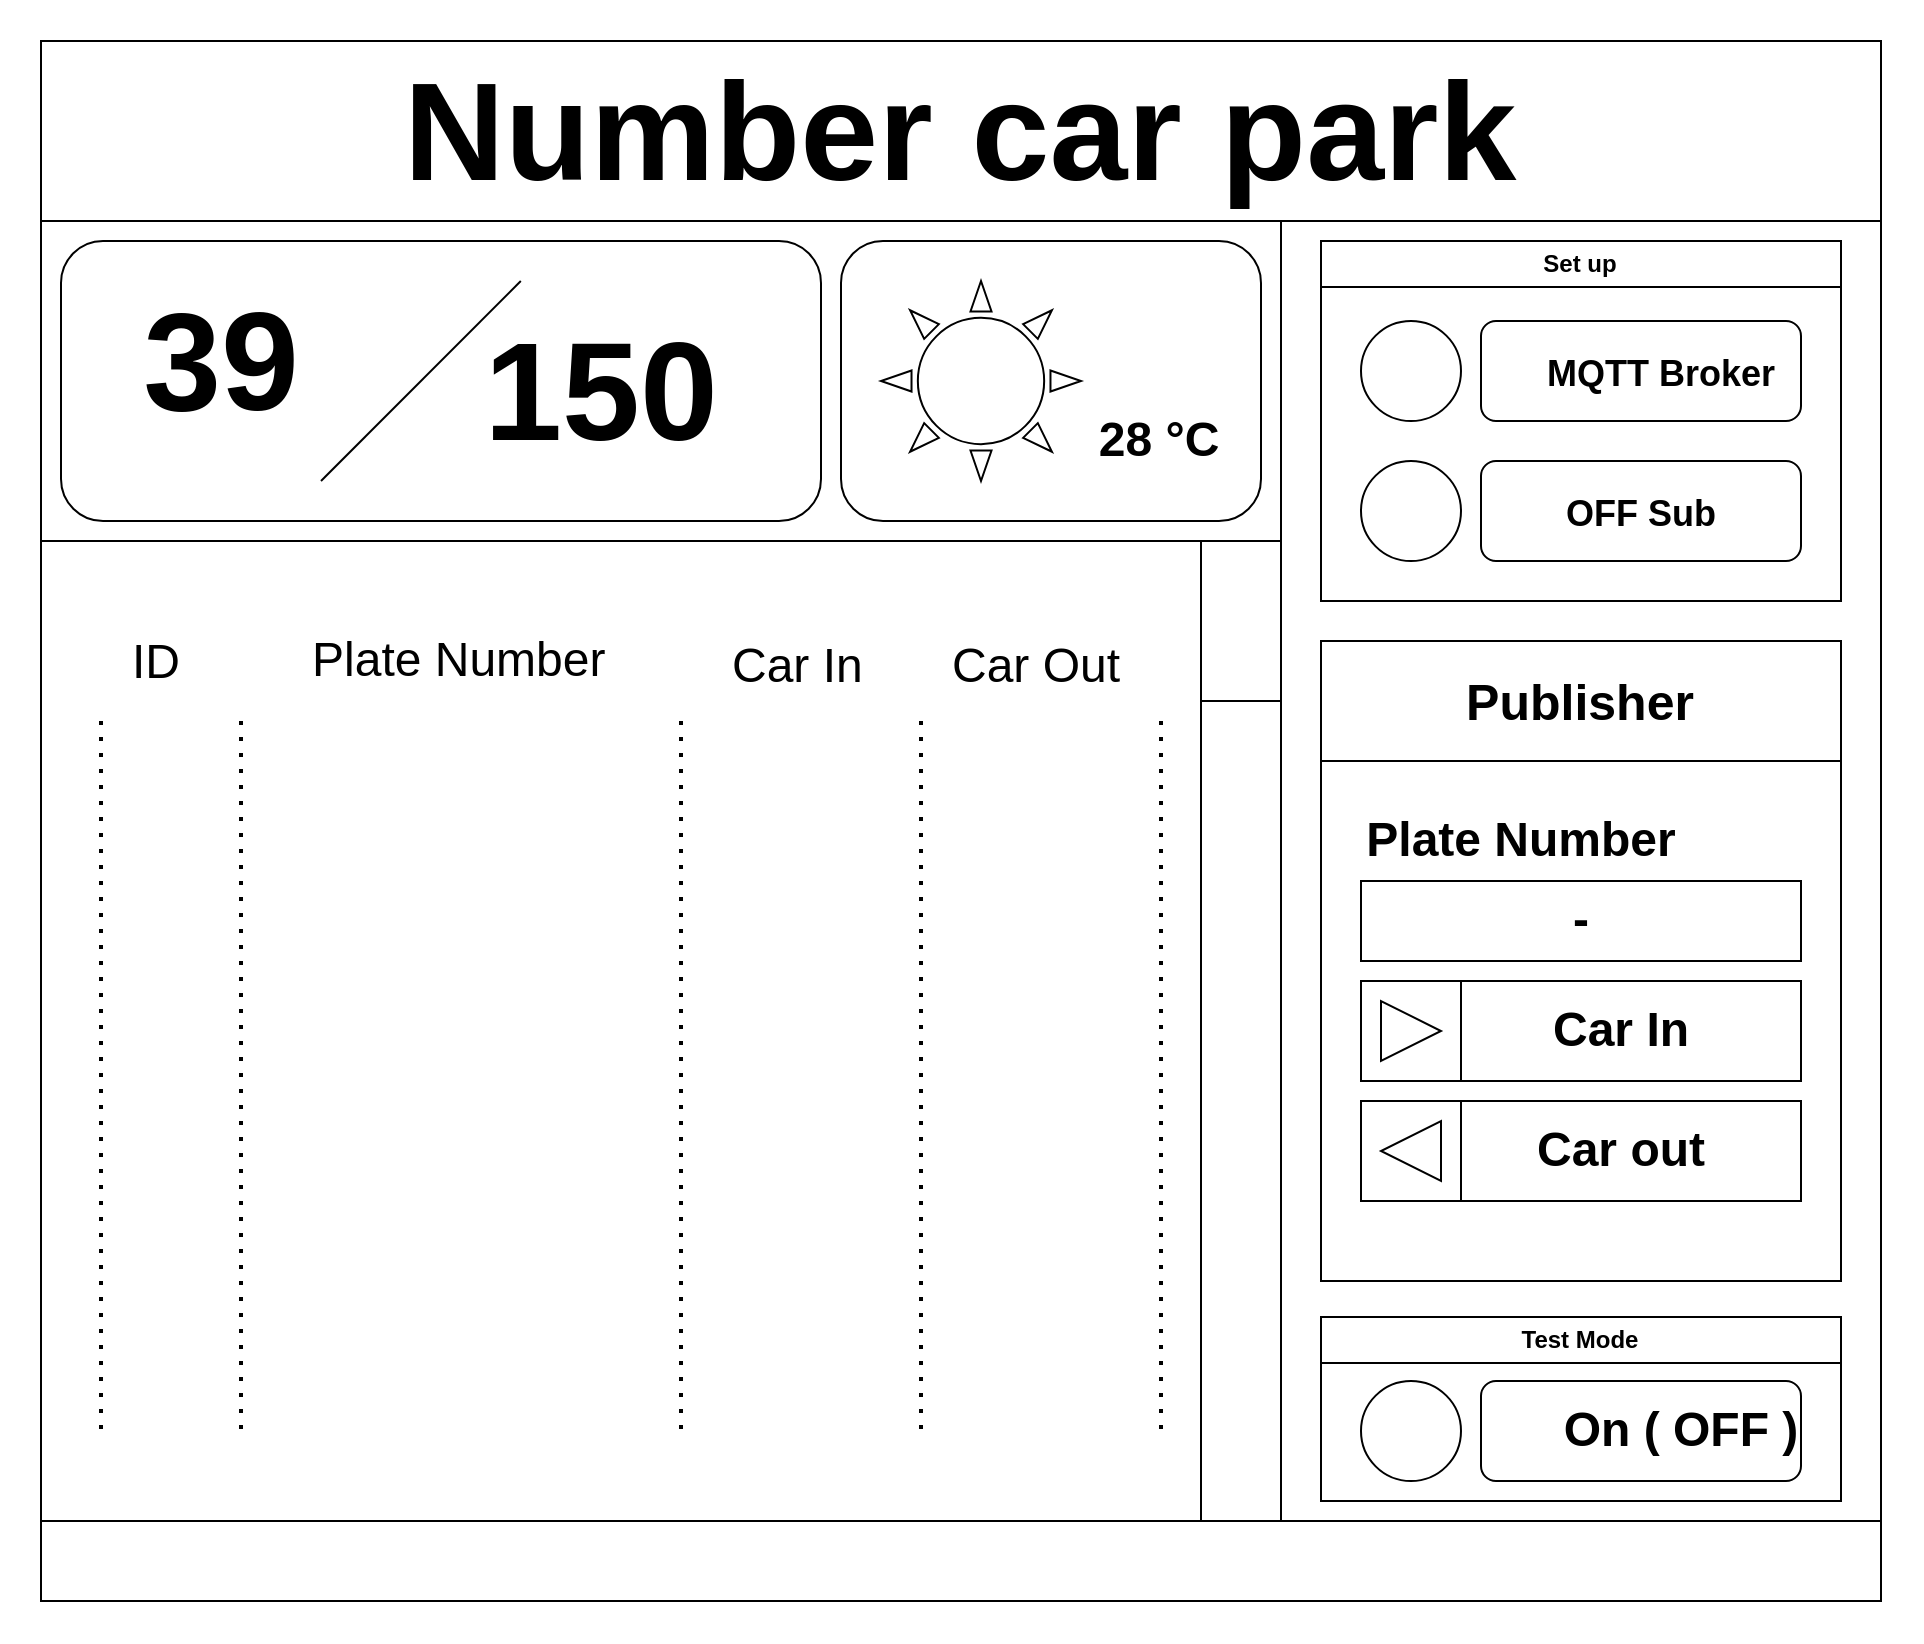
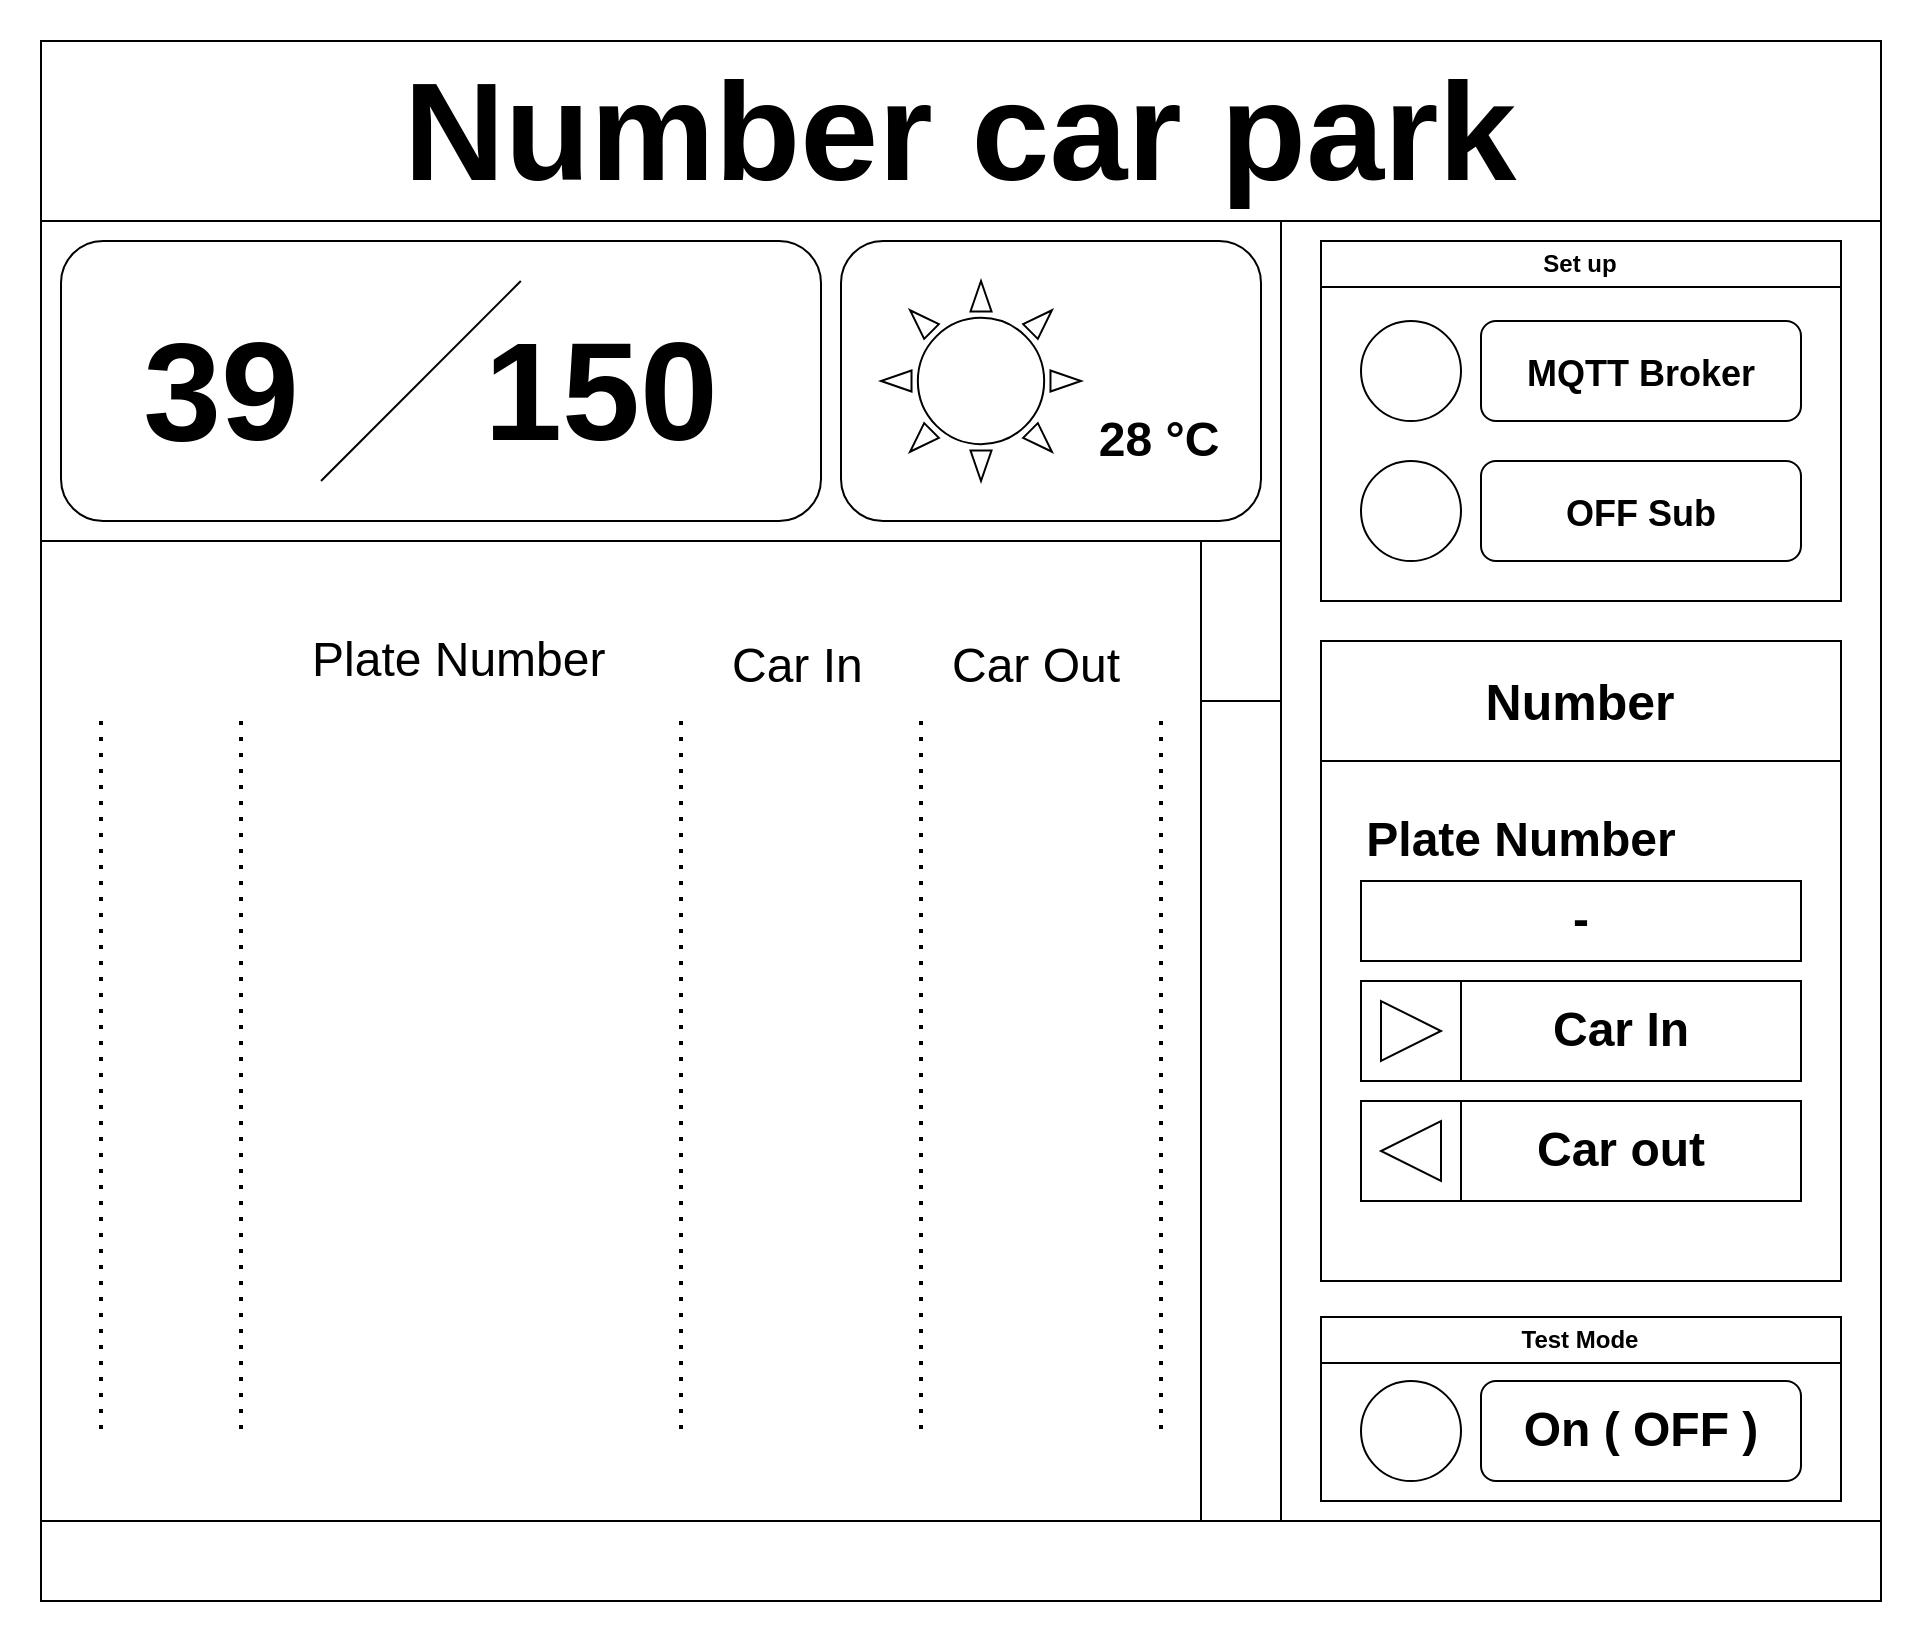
node "39": moved (221, 361) -> (221, 391)
node "MQTT Broker": moved (1661, 371) -> (1641, 371)
node "ID": removed
node "Publisher": label "Publisher" -> "Number"
node "On ( OFF )": moved (1681, 1431) -> (1641, 1431)
